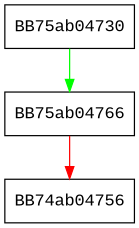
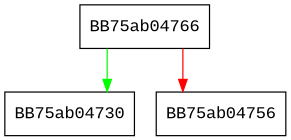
edge "BB75ab04730" -> "BB75ab04766": reversed
node "BB74ab04756": label "BB74ab04756" -> "BB75ab04756"
